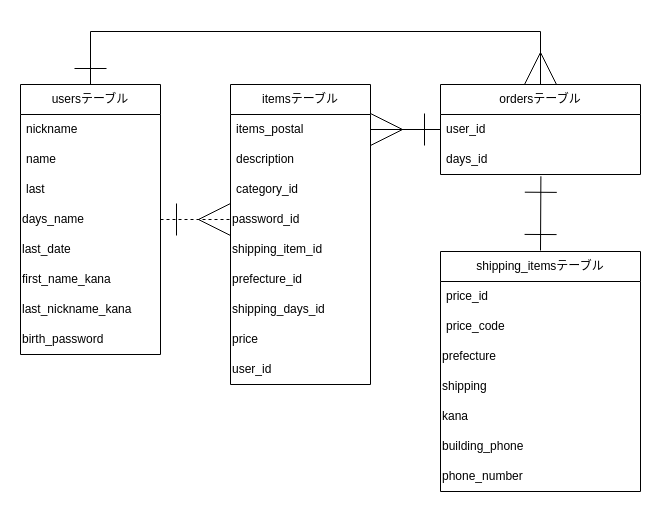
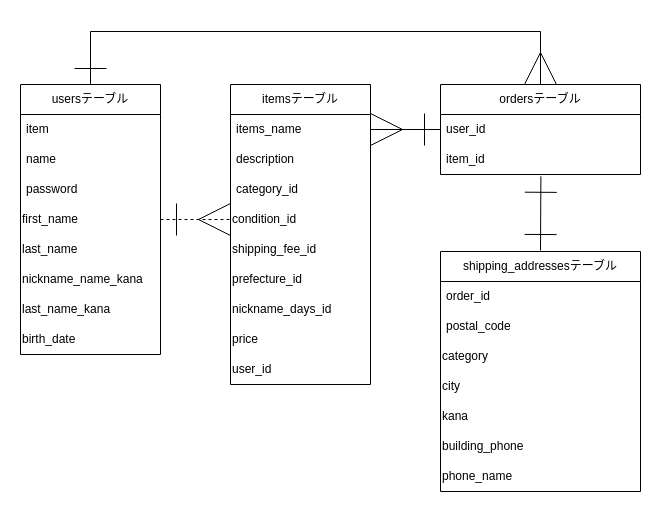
node "nickname": label "nickname" -> "item"
node "items_postal": label "items_postal" -> "items_name"
node "days_id": label "days_id" -> "item_id"
node "last": label "last" -> "password"
node "days_name": label "days_name" -> "first_name"
node "password_id": label "password_id" -> "condition_id"
node "last_date": label "last_date" -> "last_name"
node "shipping_item_id": label "shipping_item_id" -> "shipping_fee_id"
node "shipping_itemsテーブル": label "shipping_itemsテーブル" -> "shipping_addressesテーブル"
node "first_name_kana": label "first_name_kana" -> "nickname_name_kana"
node "price_id": label "price_id" -> "order_id"
node "last_nickname_kana": label "last_nickname_kana" -> "last_name_kana"
node "shipping_days_id": label "shipping_days_id" -> "nickname_days_id"
node "price_code": label "price_code" -> "postal_code"
node "birth_password": label "birth_password" -> "birth_date"
node "prefecture": label "prefecture" -> "category"
node "shipping": label "shipping" -> "city"
node "phone_number": label "phone_number" -> "phone_name"
